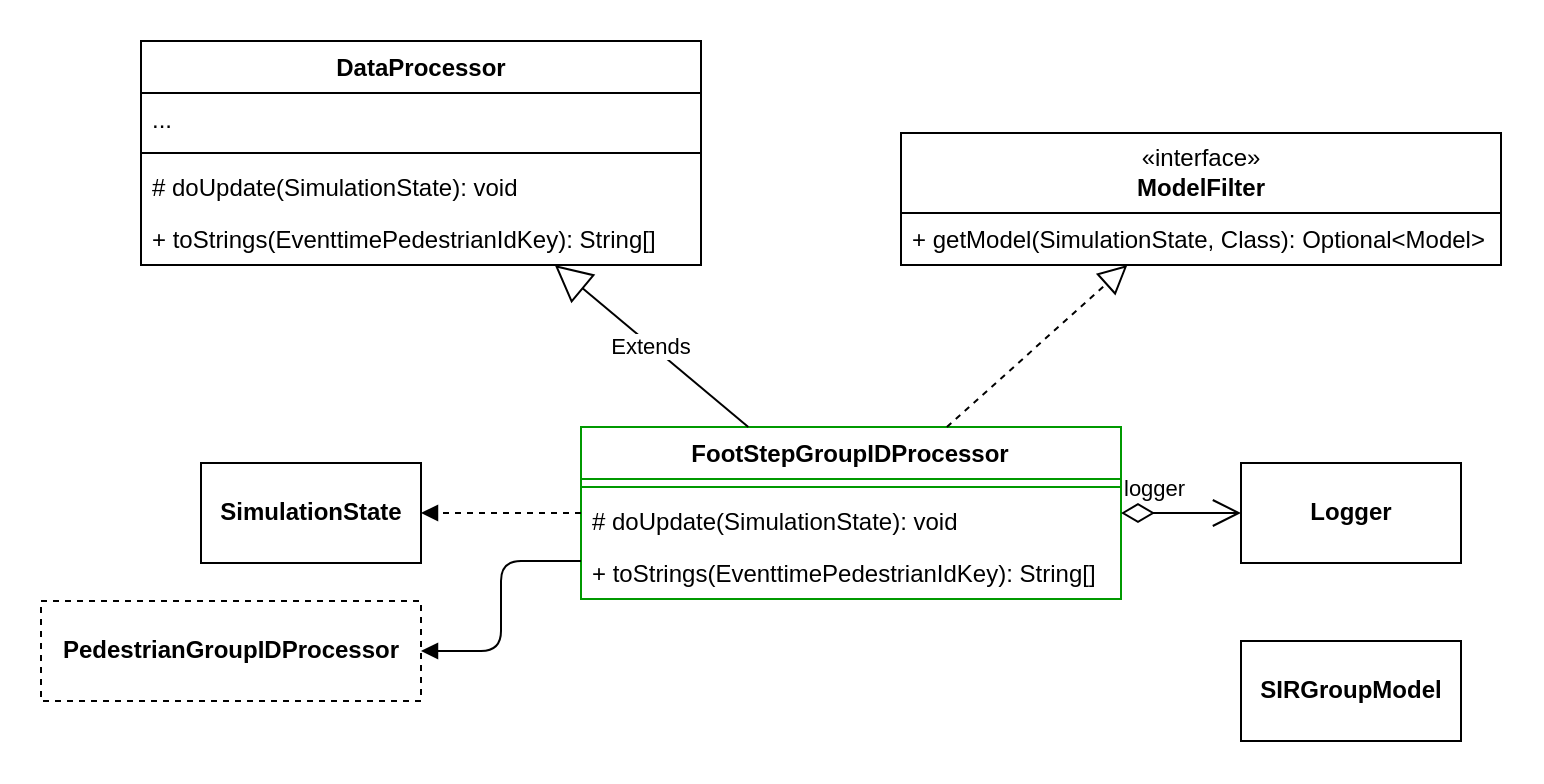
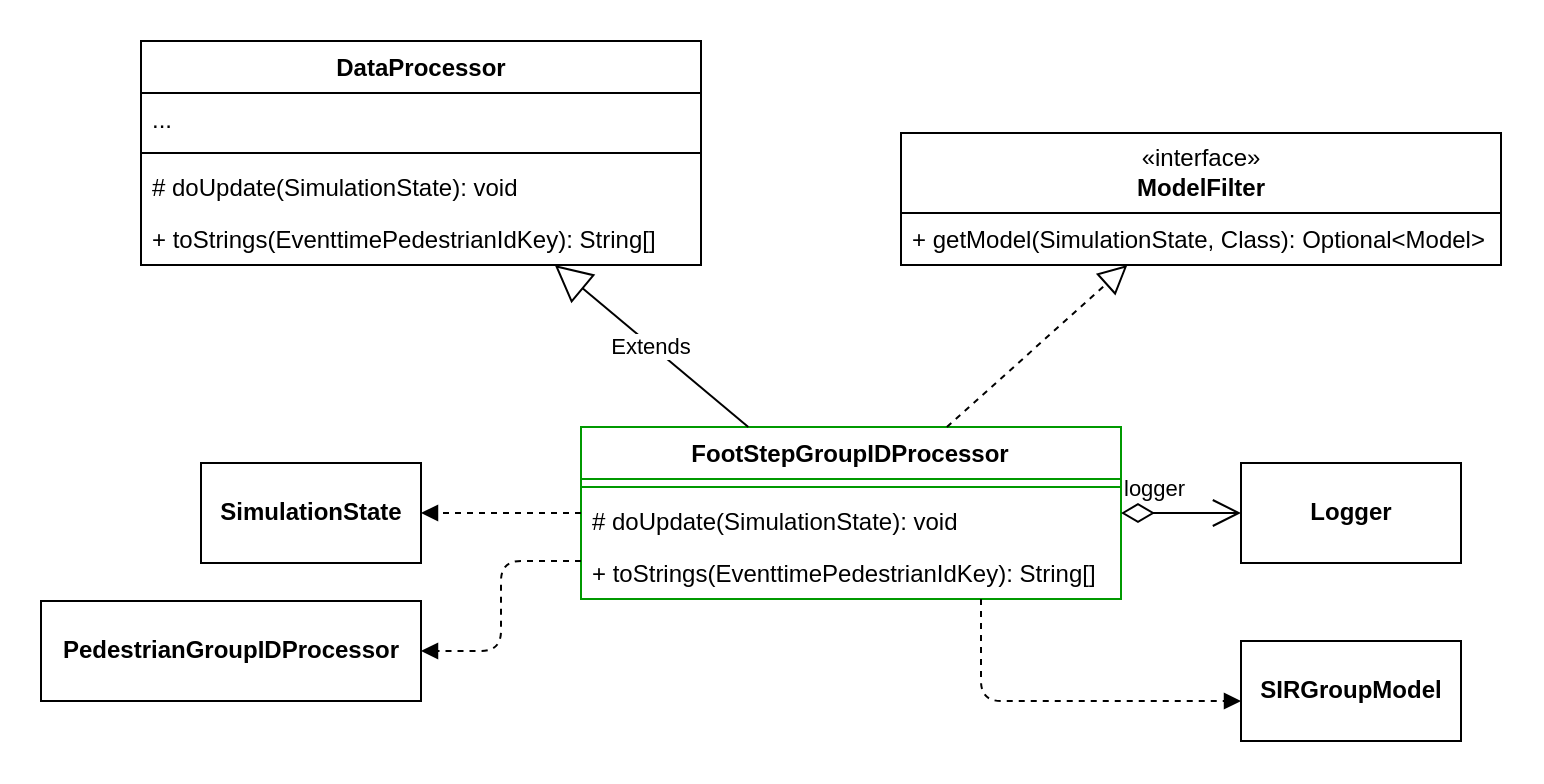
edge "FootStepGroupIDProcessor" -> "PedestrianGroupIDProcessor": style solid -> dashed
node "PedestrianGroupIDProcessor": style dashed -> solid
edge "FootStepGroupIDProcessor" -> "SIRGroupModel": added
